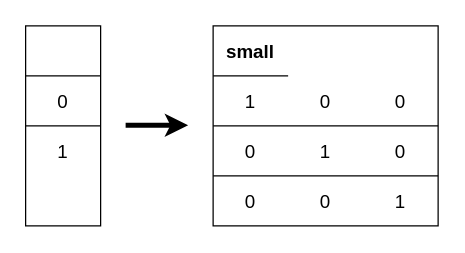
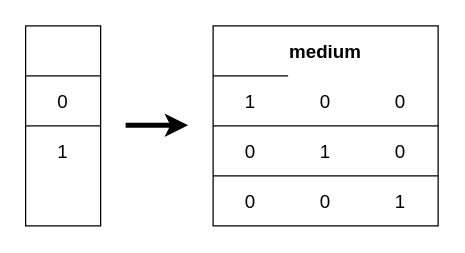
node "small": removed
node "medium": added
